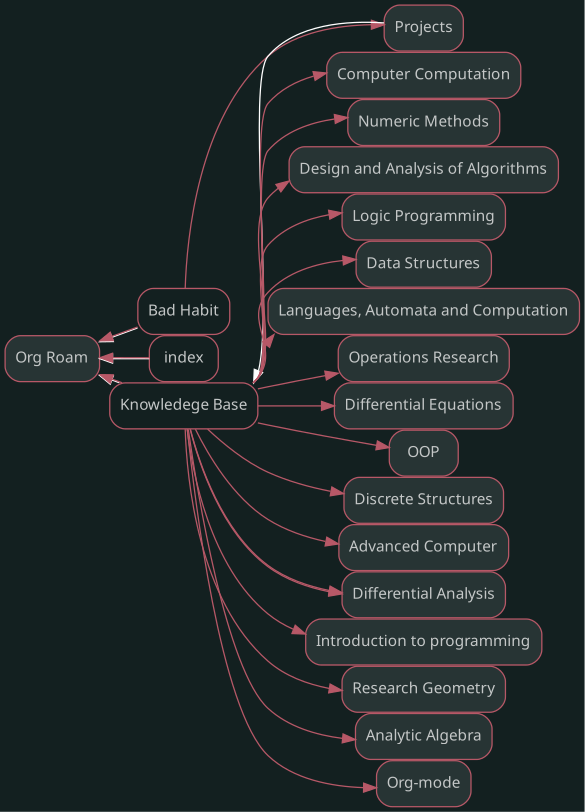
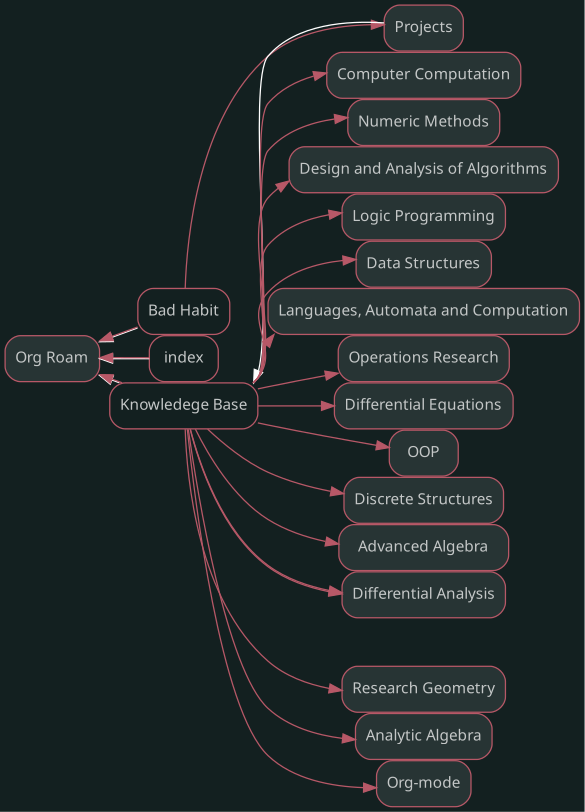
node "Advanced Computer": label "Advanced Computer" -> "Advanced Algebra"
node "Introduction to programming": removed
